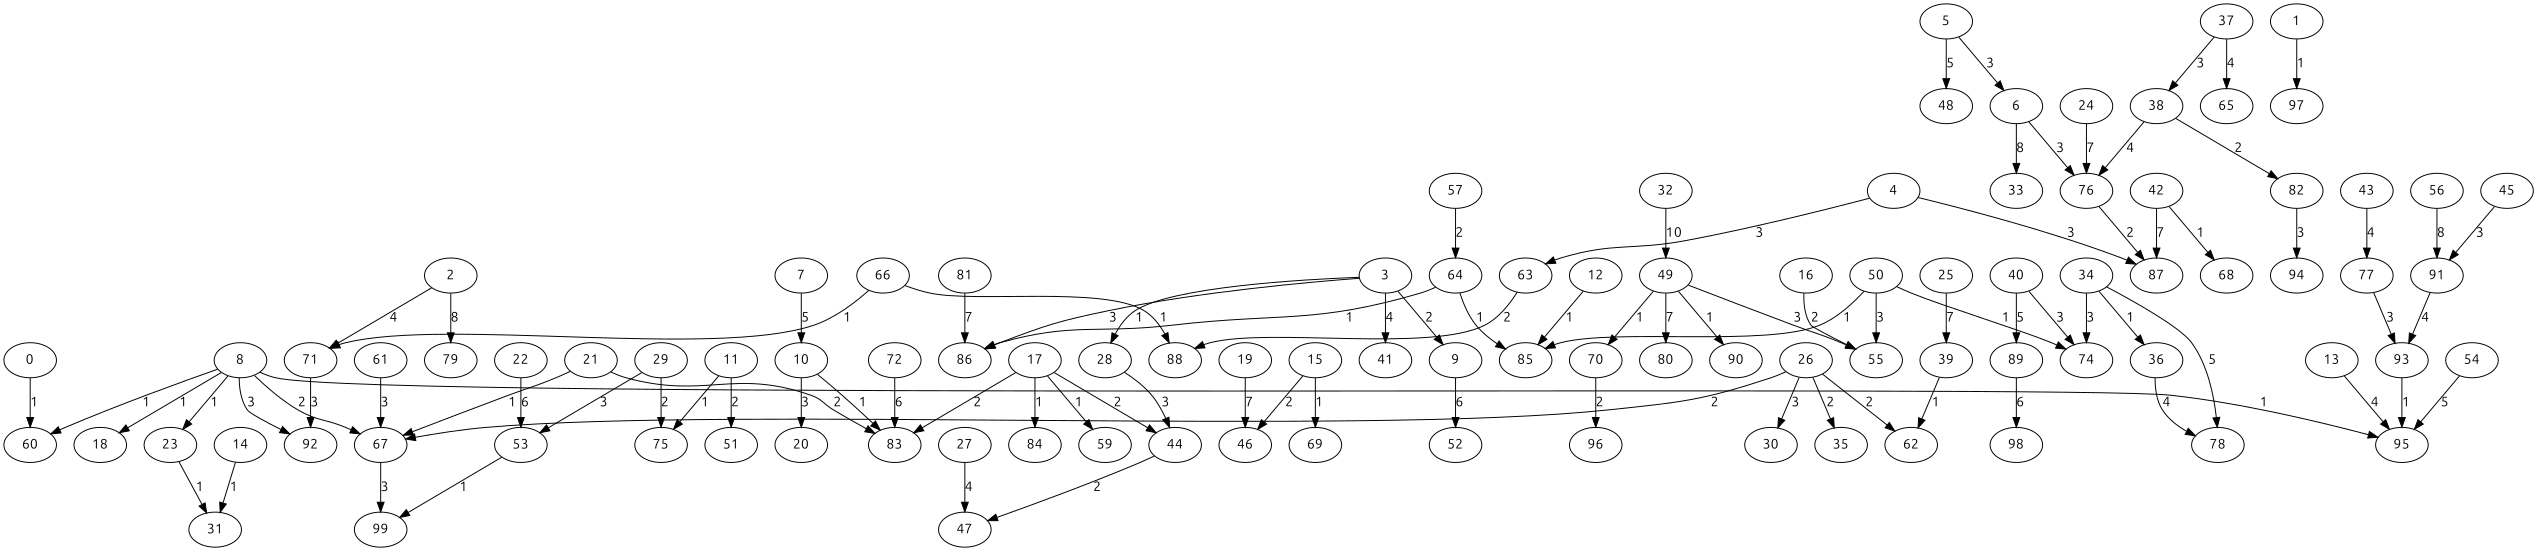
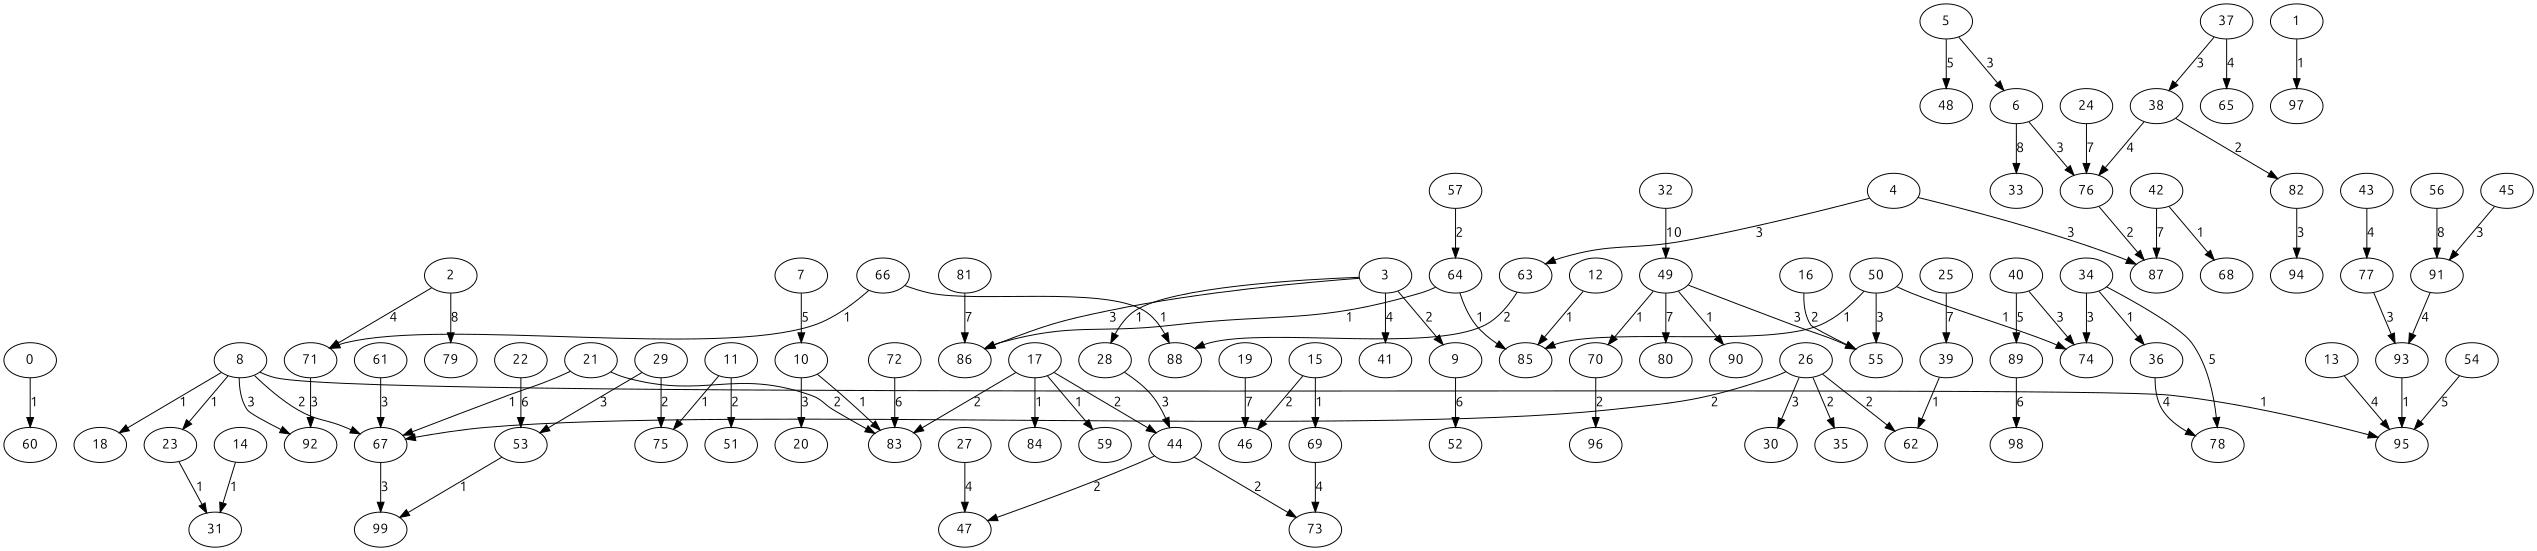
edge "8" -> "60": removed, label "1"
node "73": added
